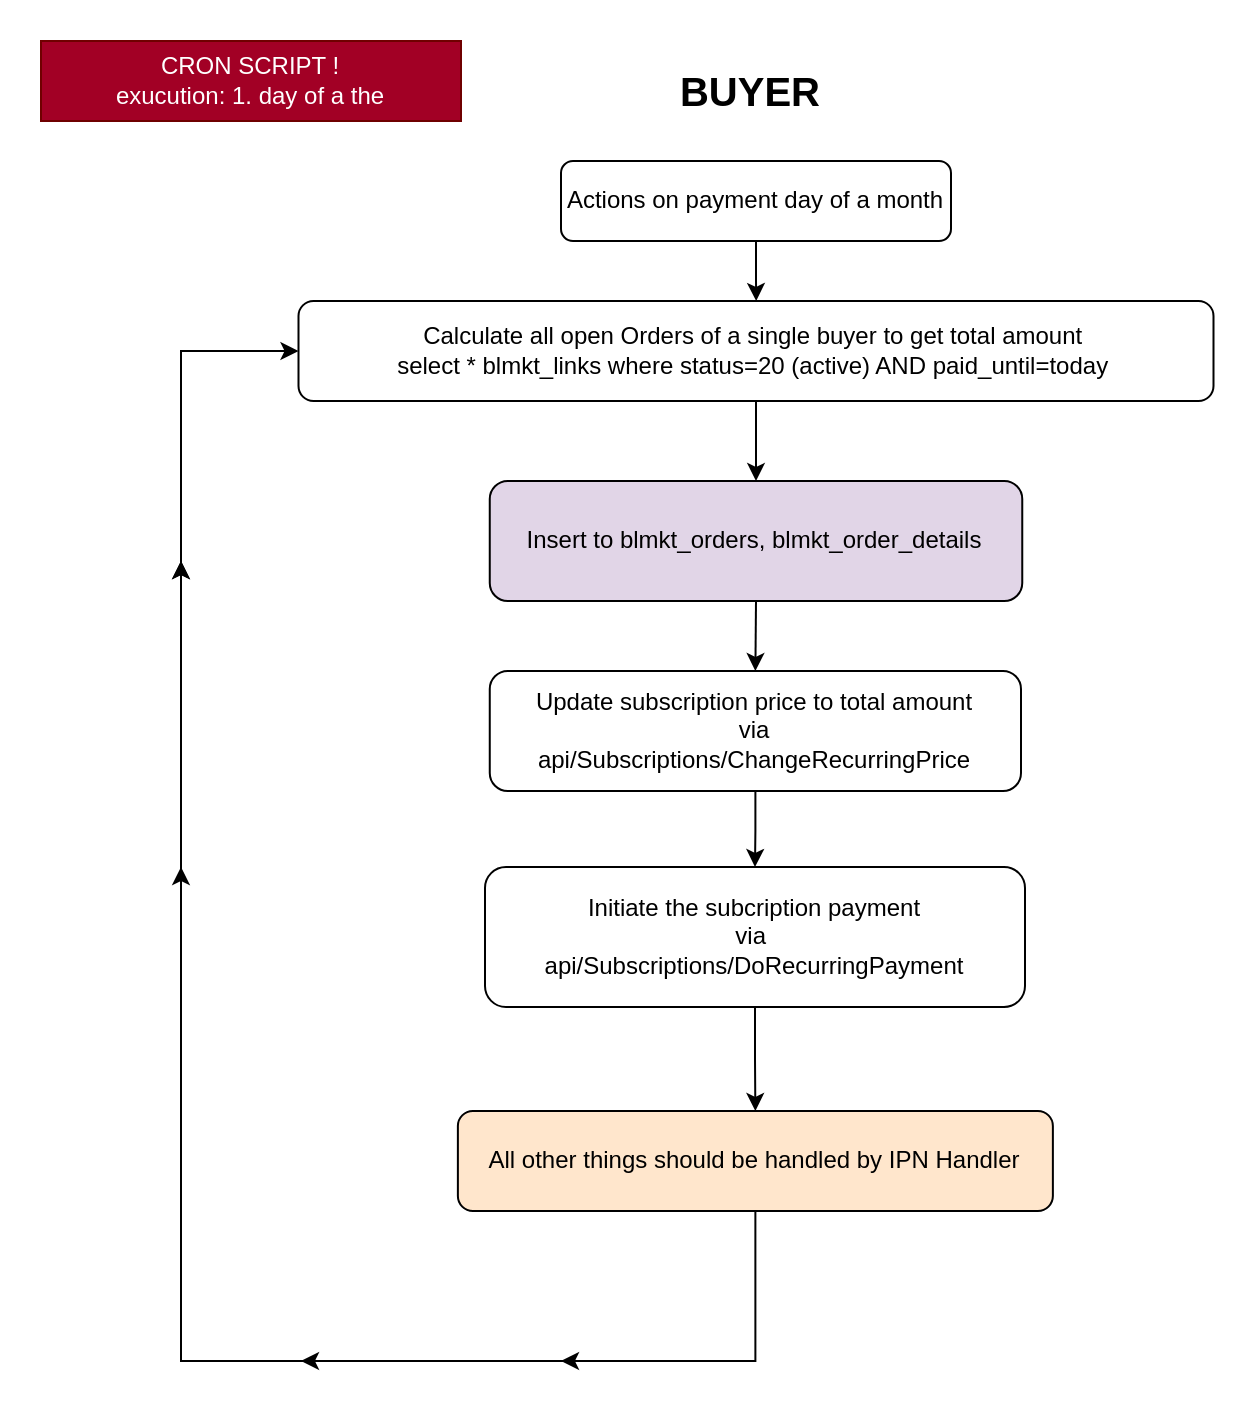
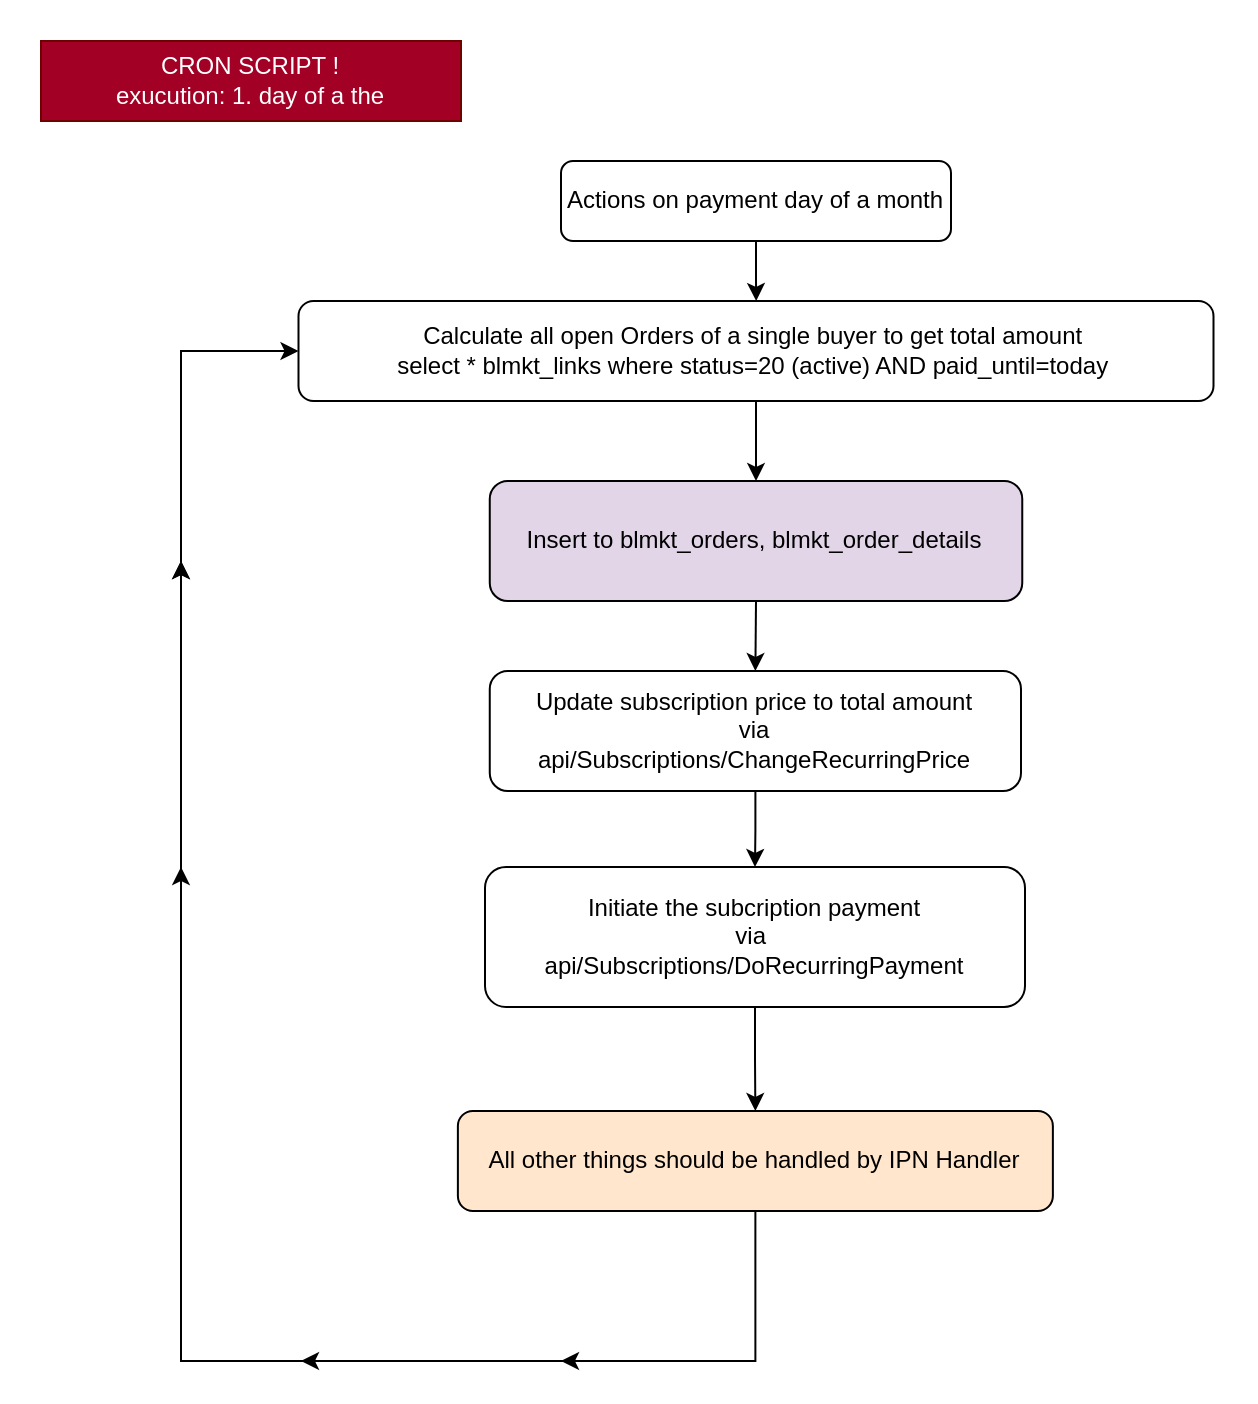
node "BUYER": removed
